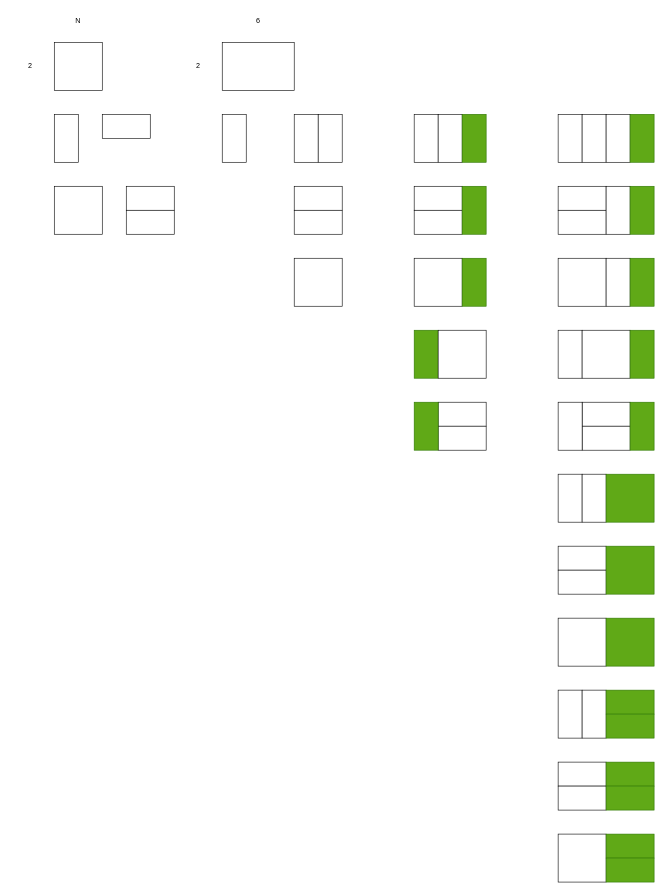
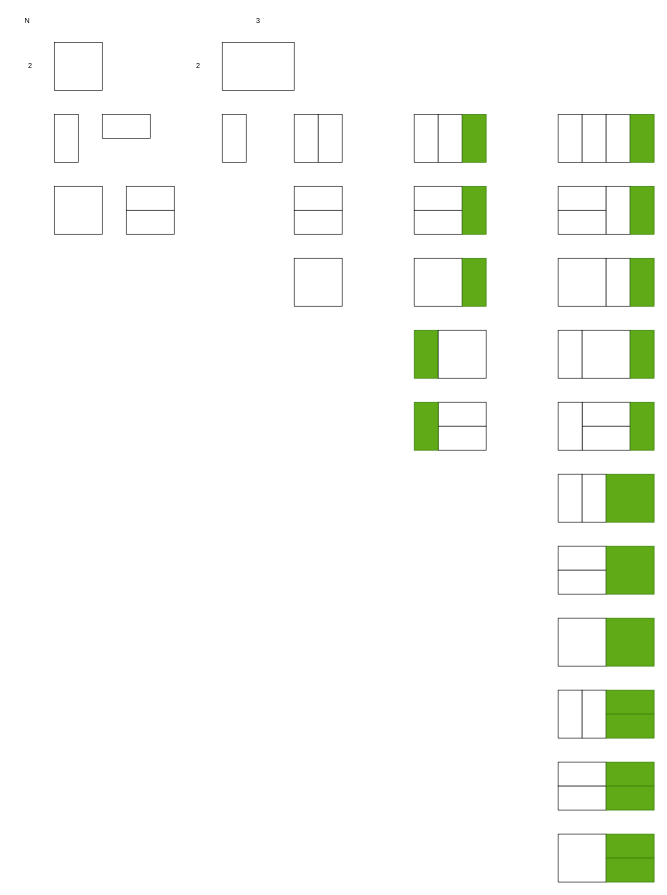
node "N": moved (78, 21) -> (27, 21)
node "6": label "6" -> "3"
